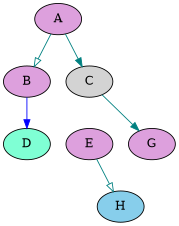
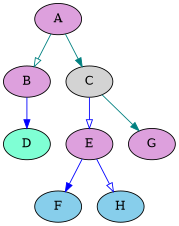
edge "C" -> "E": added
edge "E" -> "H": color teal -> blue
node "F": added
